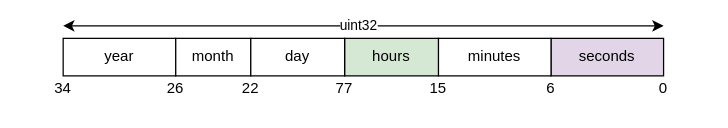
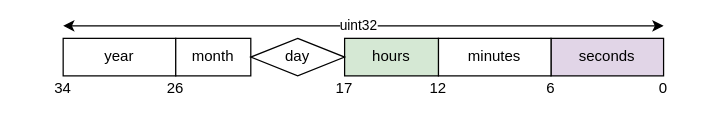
node "day": shape rectangle -> diamond
node "22": removed
node "77": label "77" -> "17"
node "15": label "15" -> "12"
